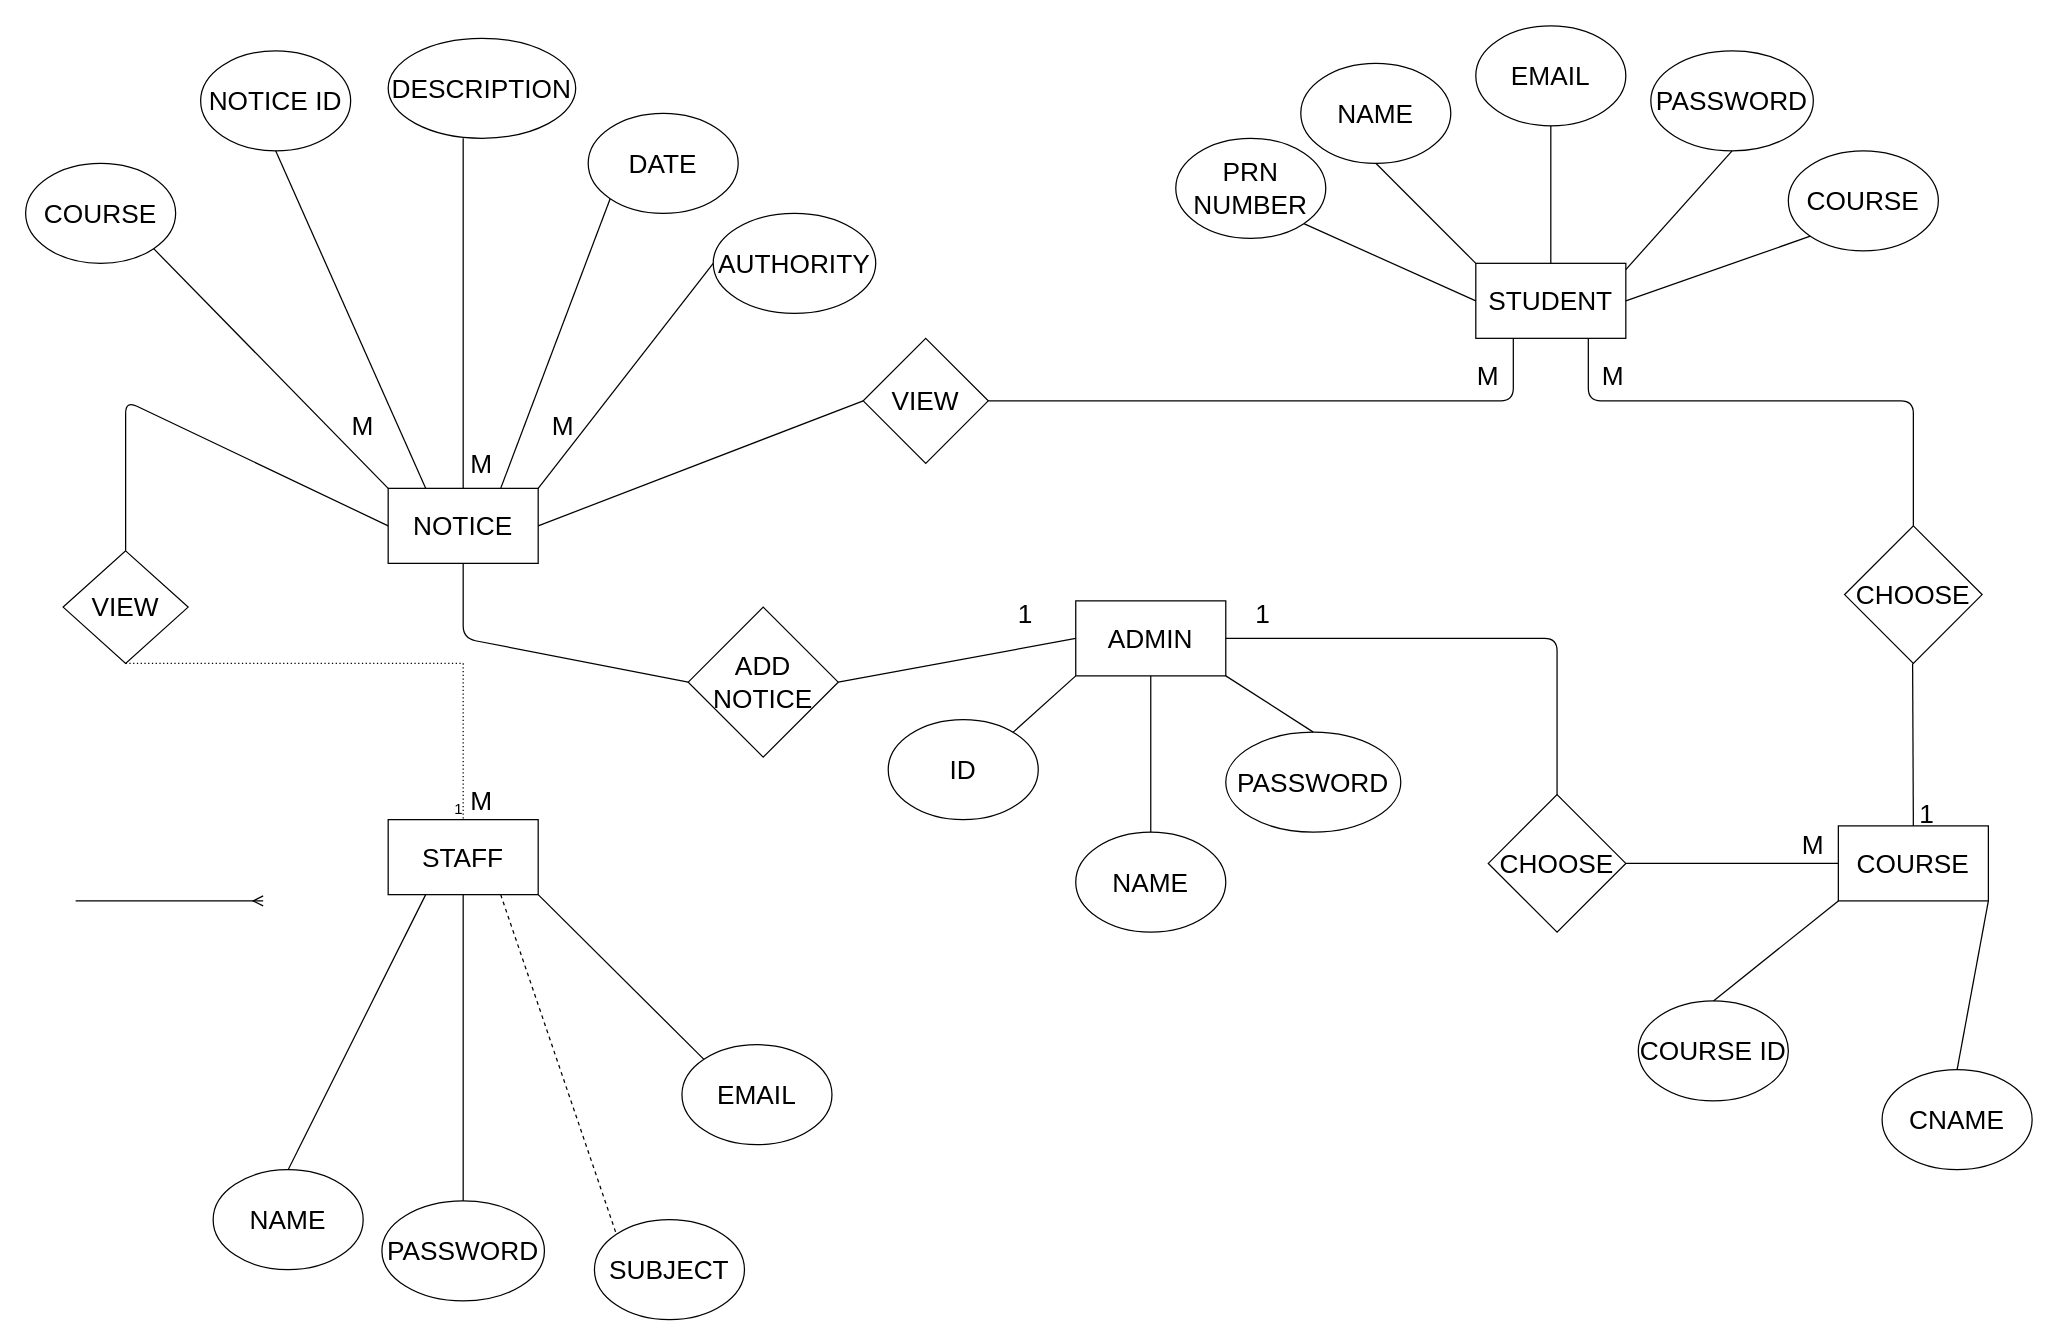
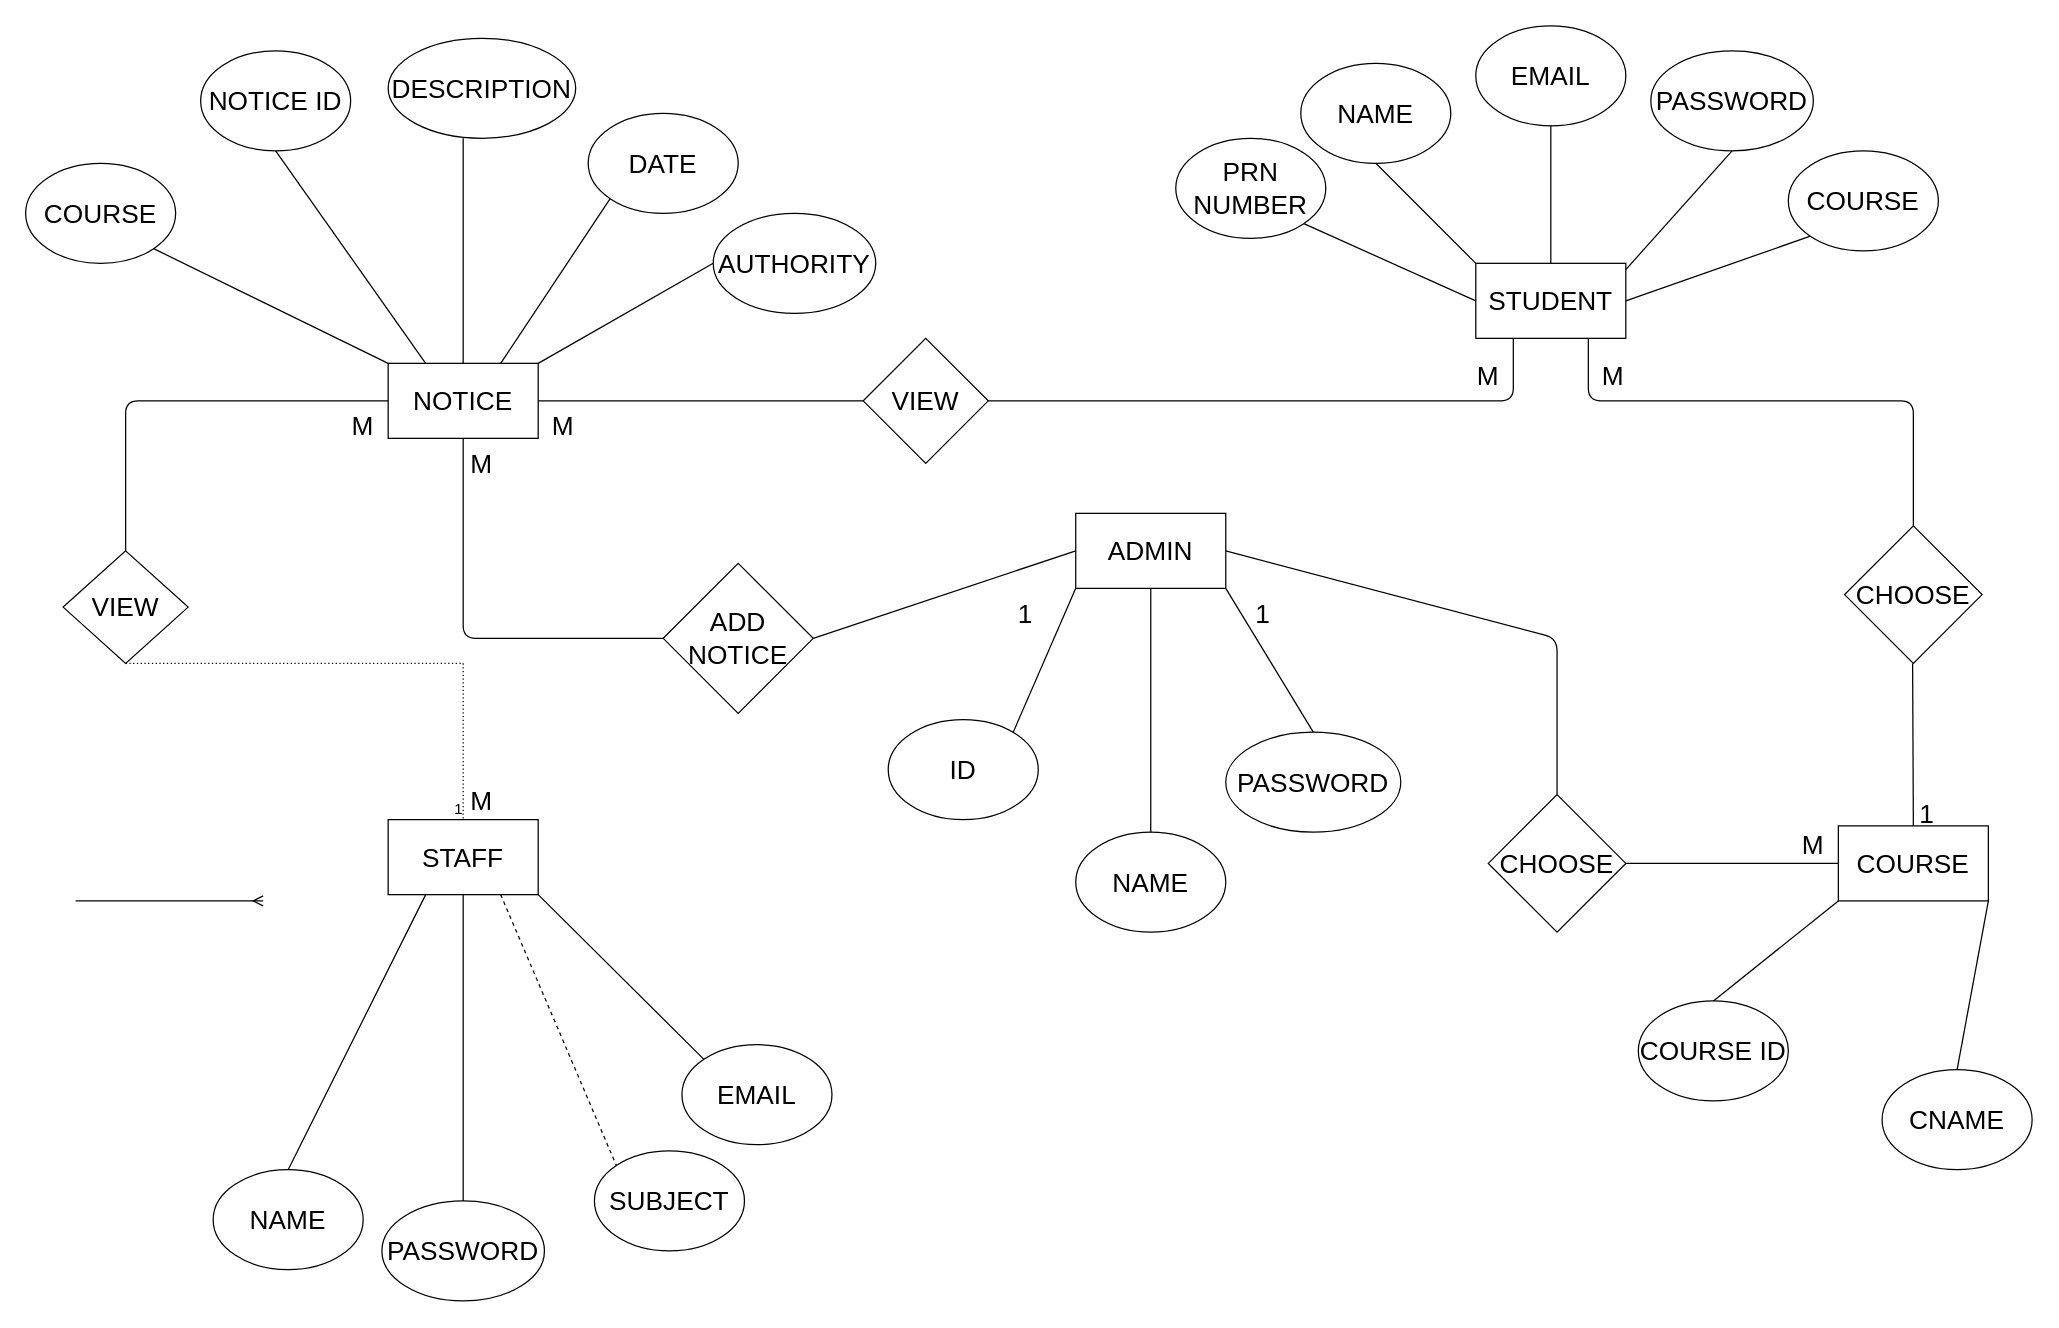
node "NOTICE": moved (463, 526) -> (463, 401)
node "ADMIN": moved (1151, 638) -> (1151, 551)
node "ADD NOTICE": moved (763, 682) -> (738, 638)
node "SUBJECT": moved (669, 1269) -> (669, 1201)
